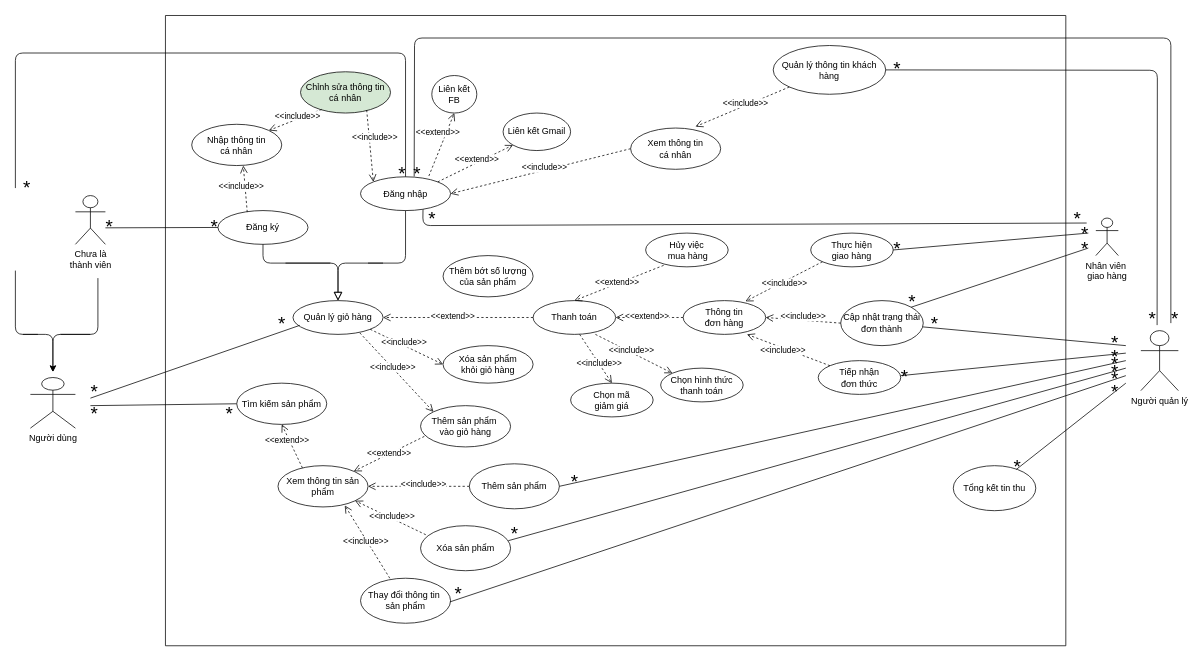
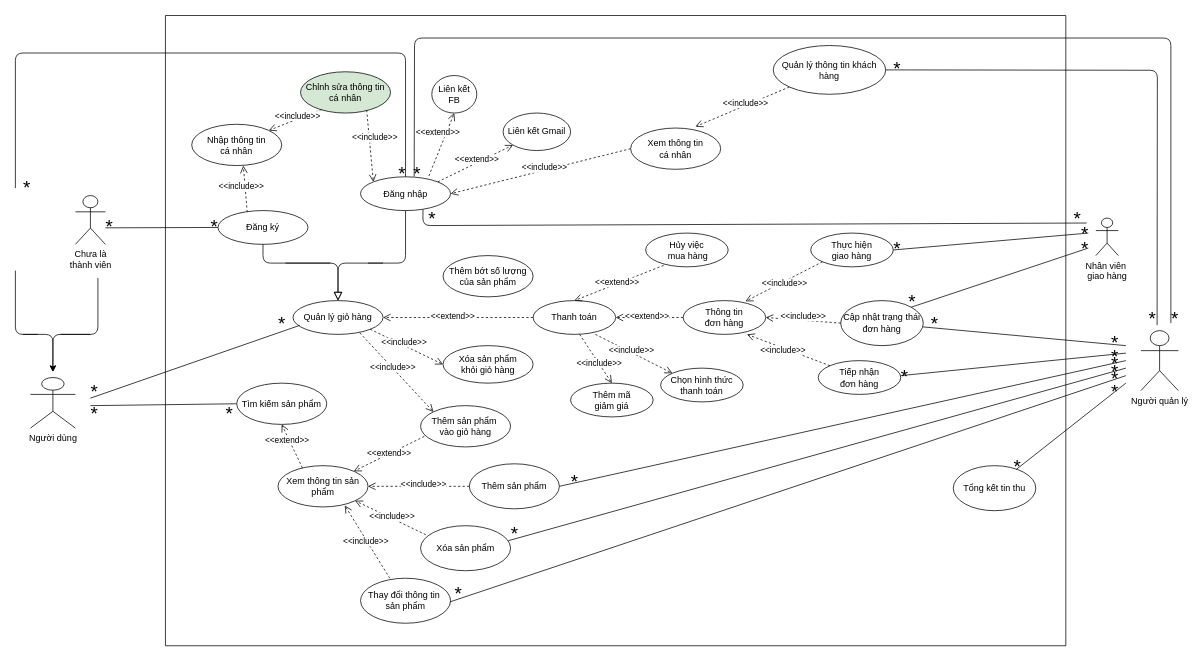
node "Cập nhật trạng thái đơn thành": label "Cập nhật trạng thái đơn thành" -> "Cập nhật trạng thái đơn hàng"
node "Tiếp nhận đơn thức": label "Tiếp nhận đơn thức" -> "Tiếp nhận đơn hàng"
node "Chọn mã giảm giá": label "Chọn mã giảm giá" -> "Thêm mã giảm giá"
